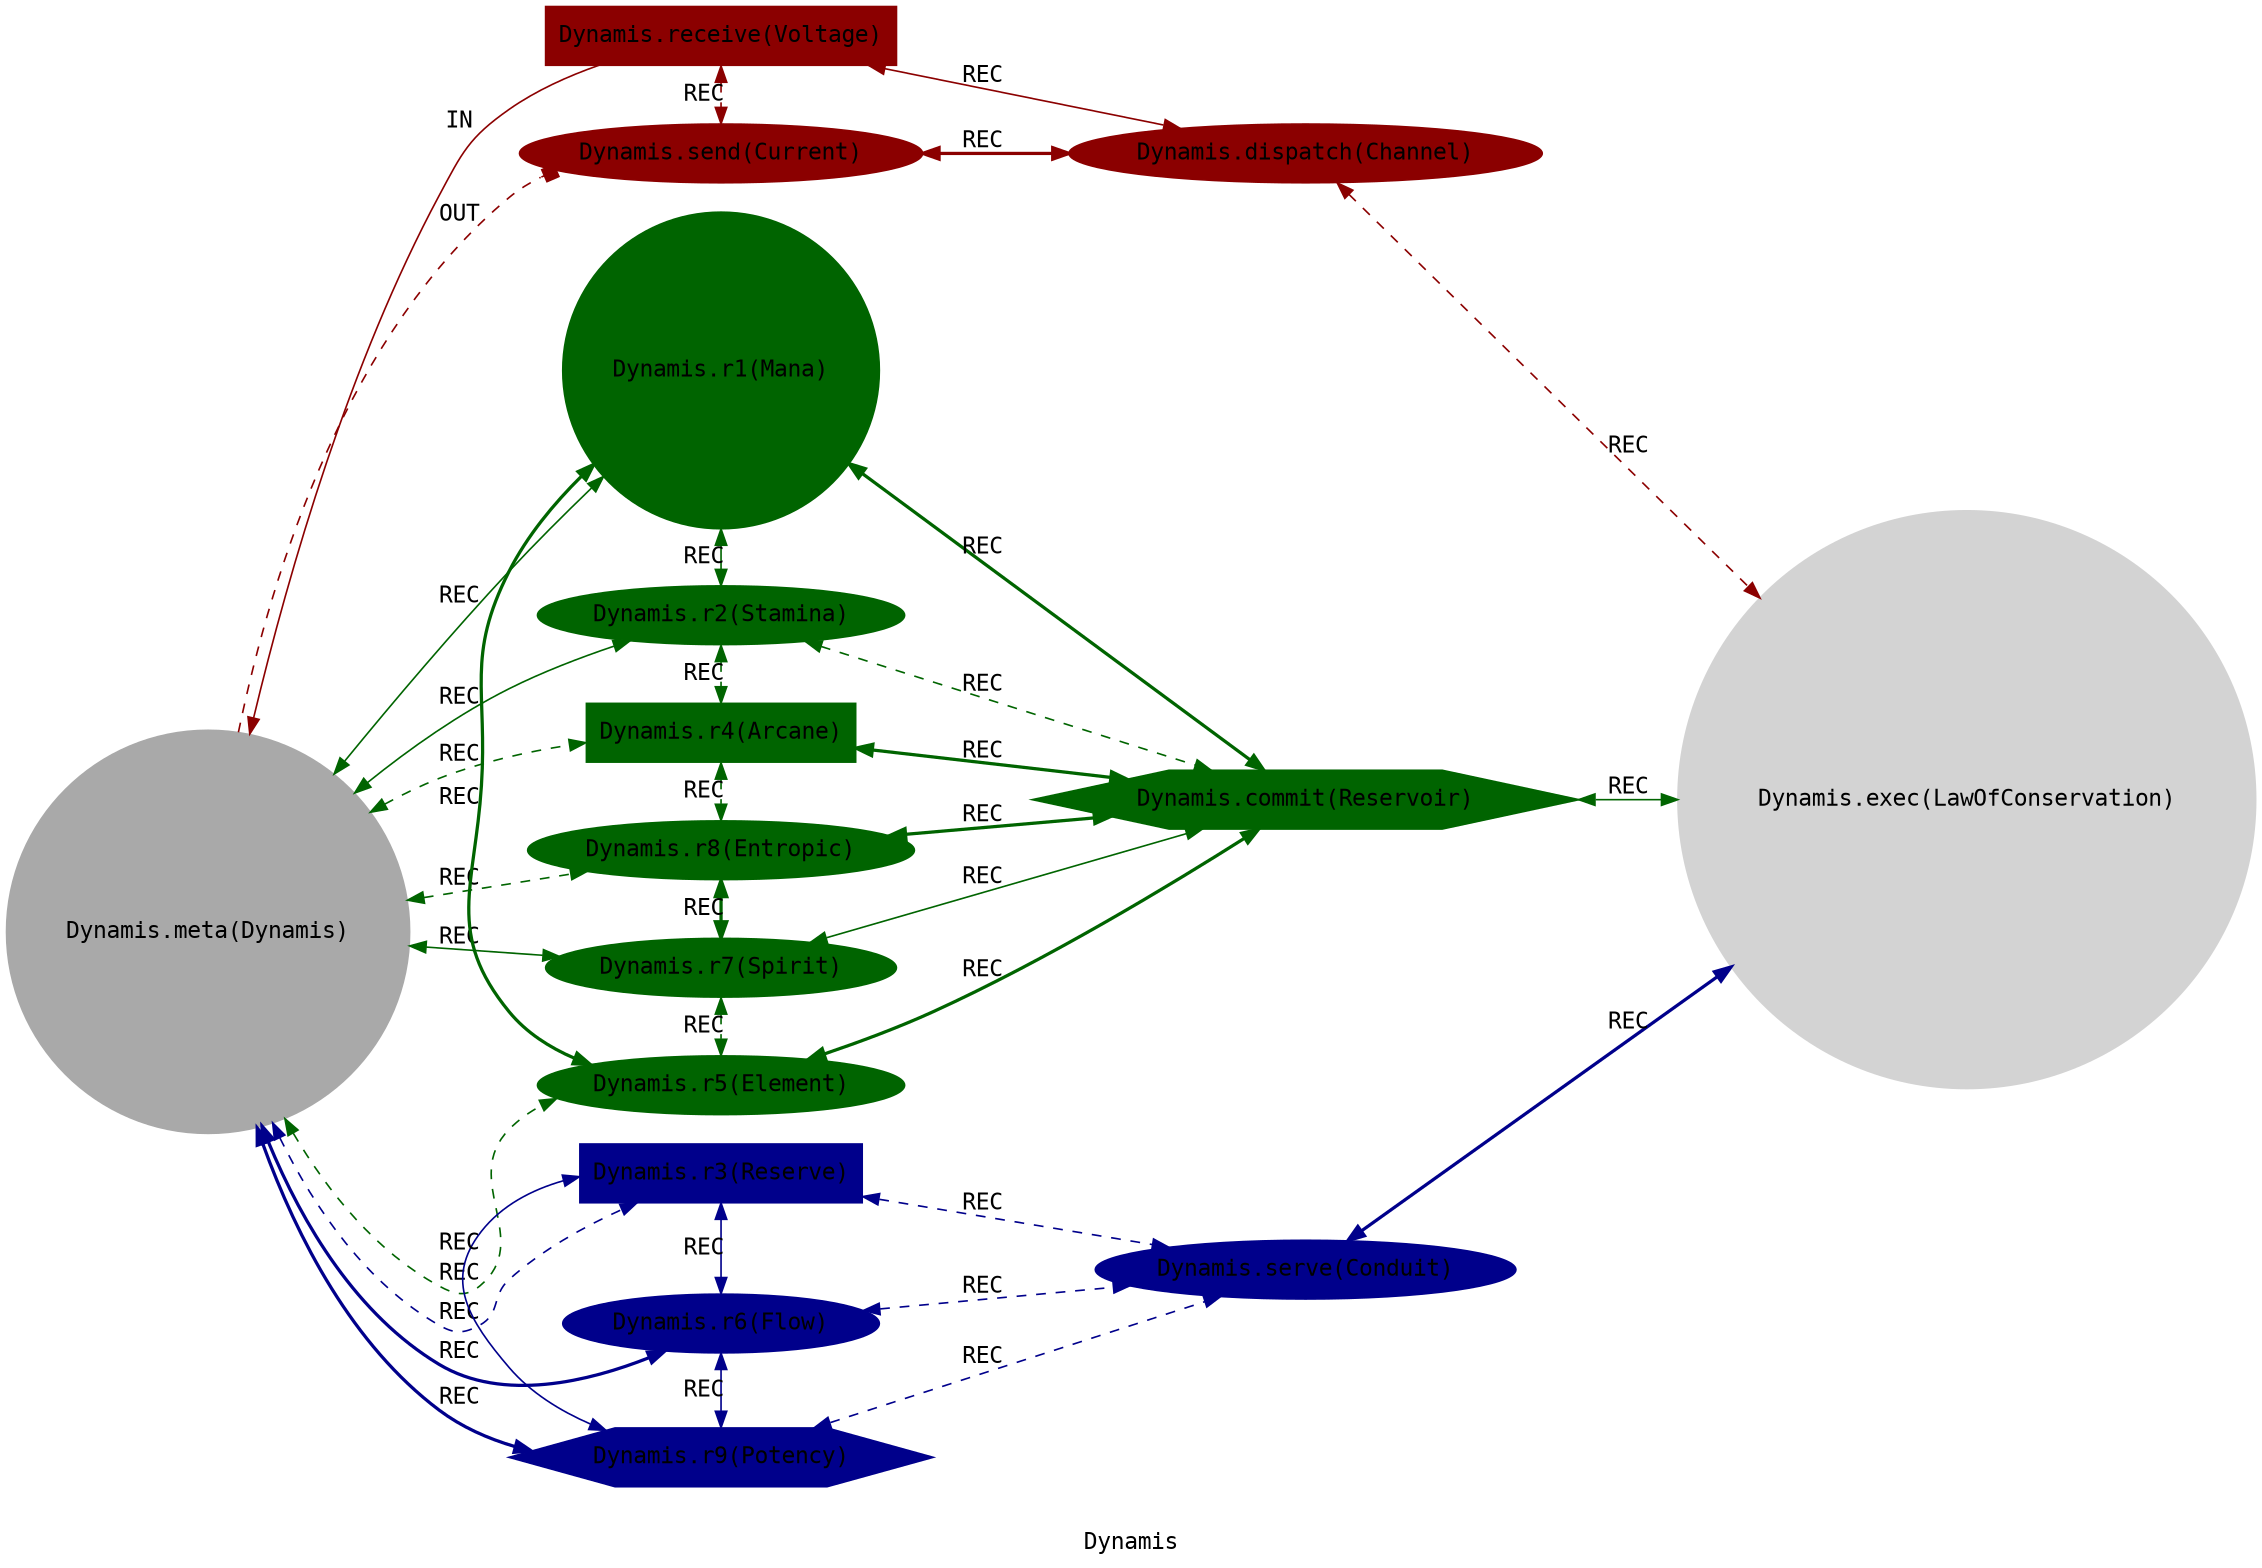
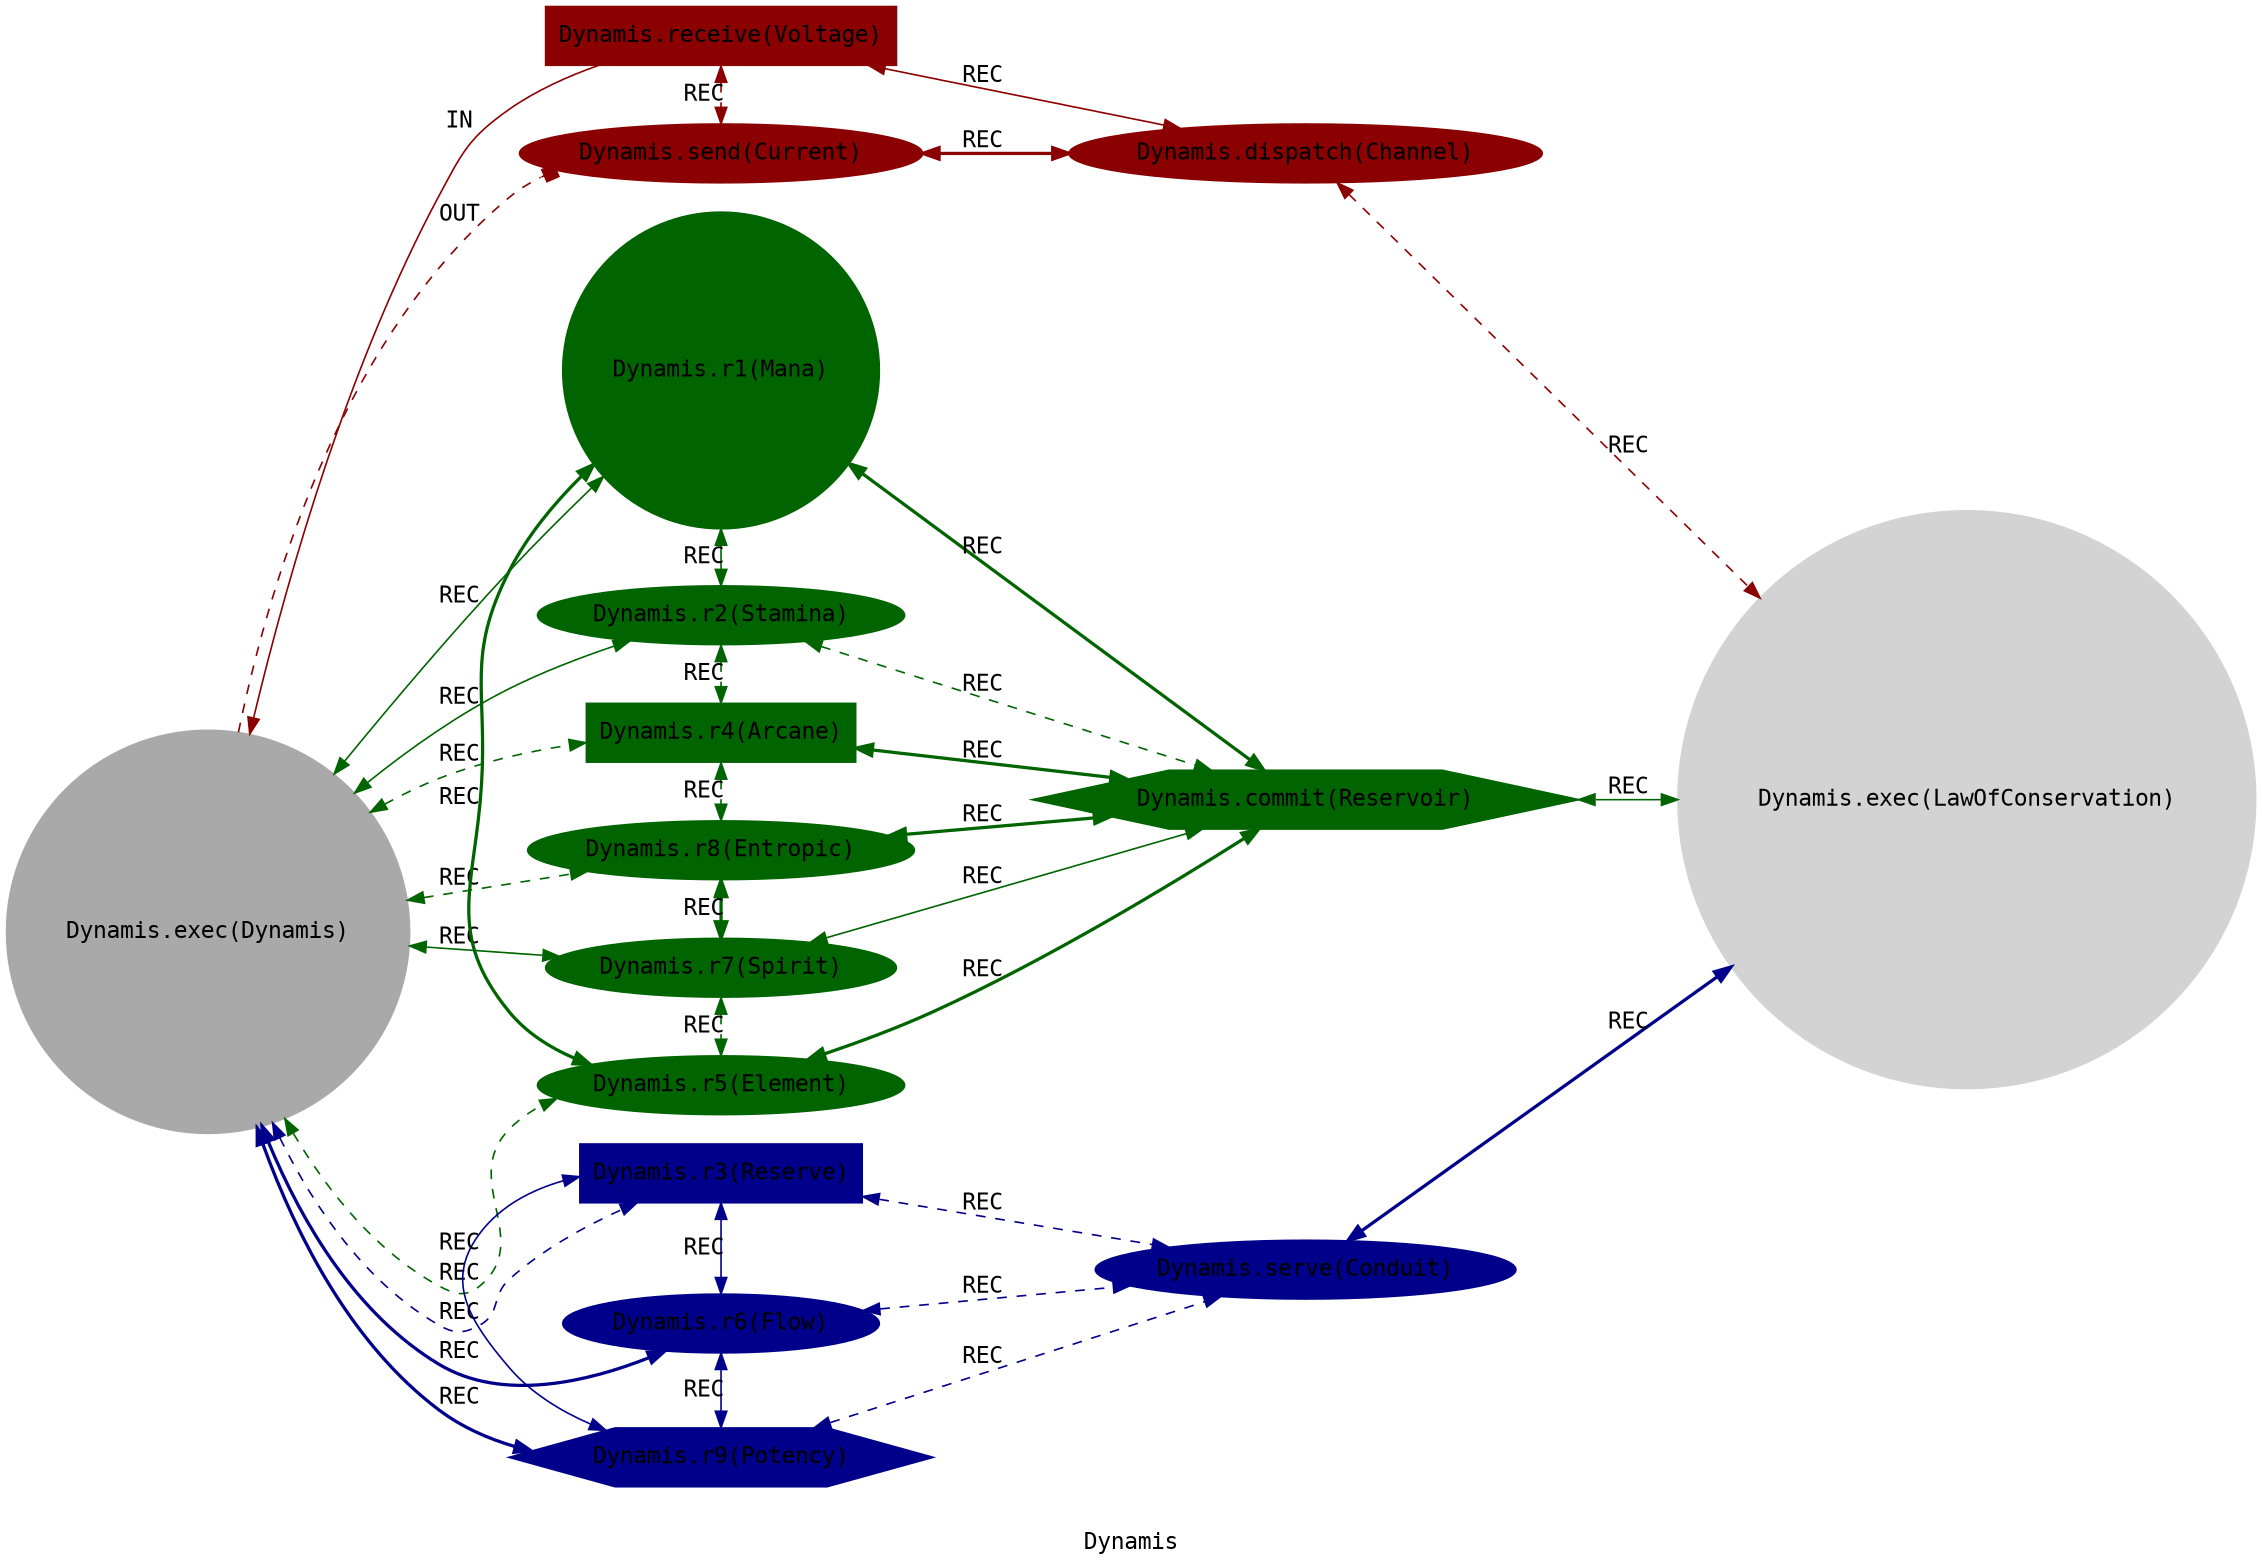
node "Dynamis.meta(Dynamis)": label "Dynamis.meta(Dynamis)" -> "Dynamis.exec(Dynamis)"
